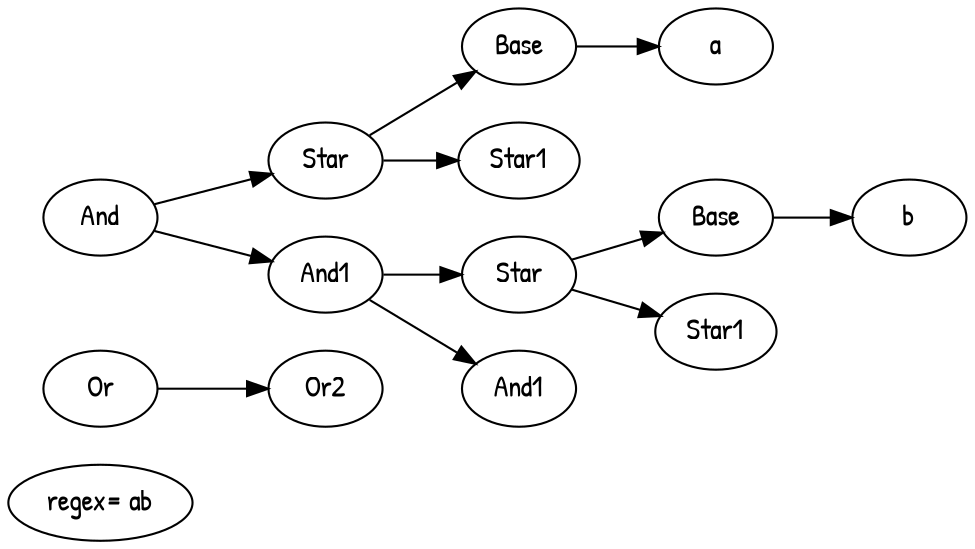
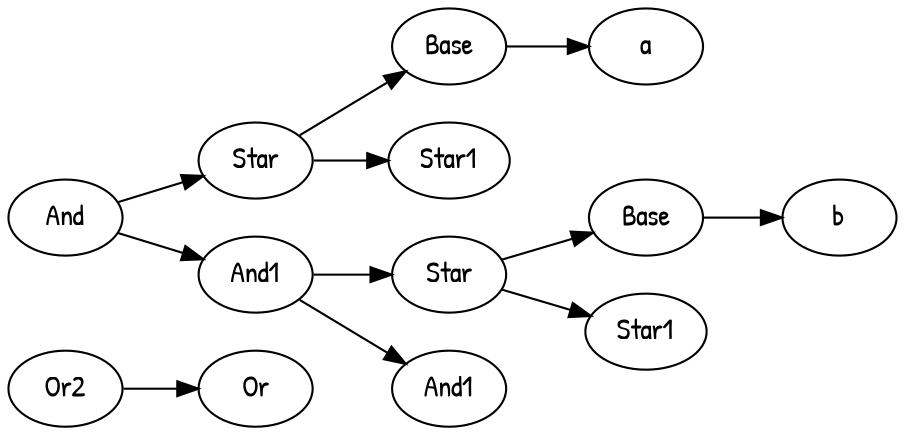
edge "Or" -> "Or2": reversed
node "regex= ab": removed
